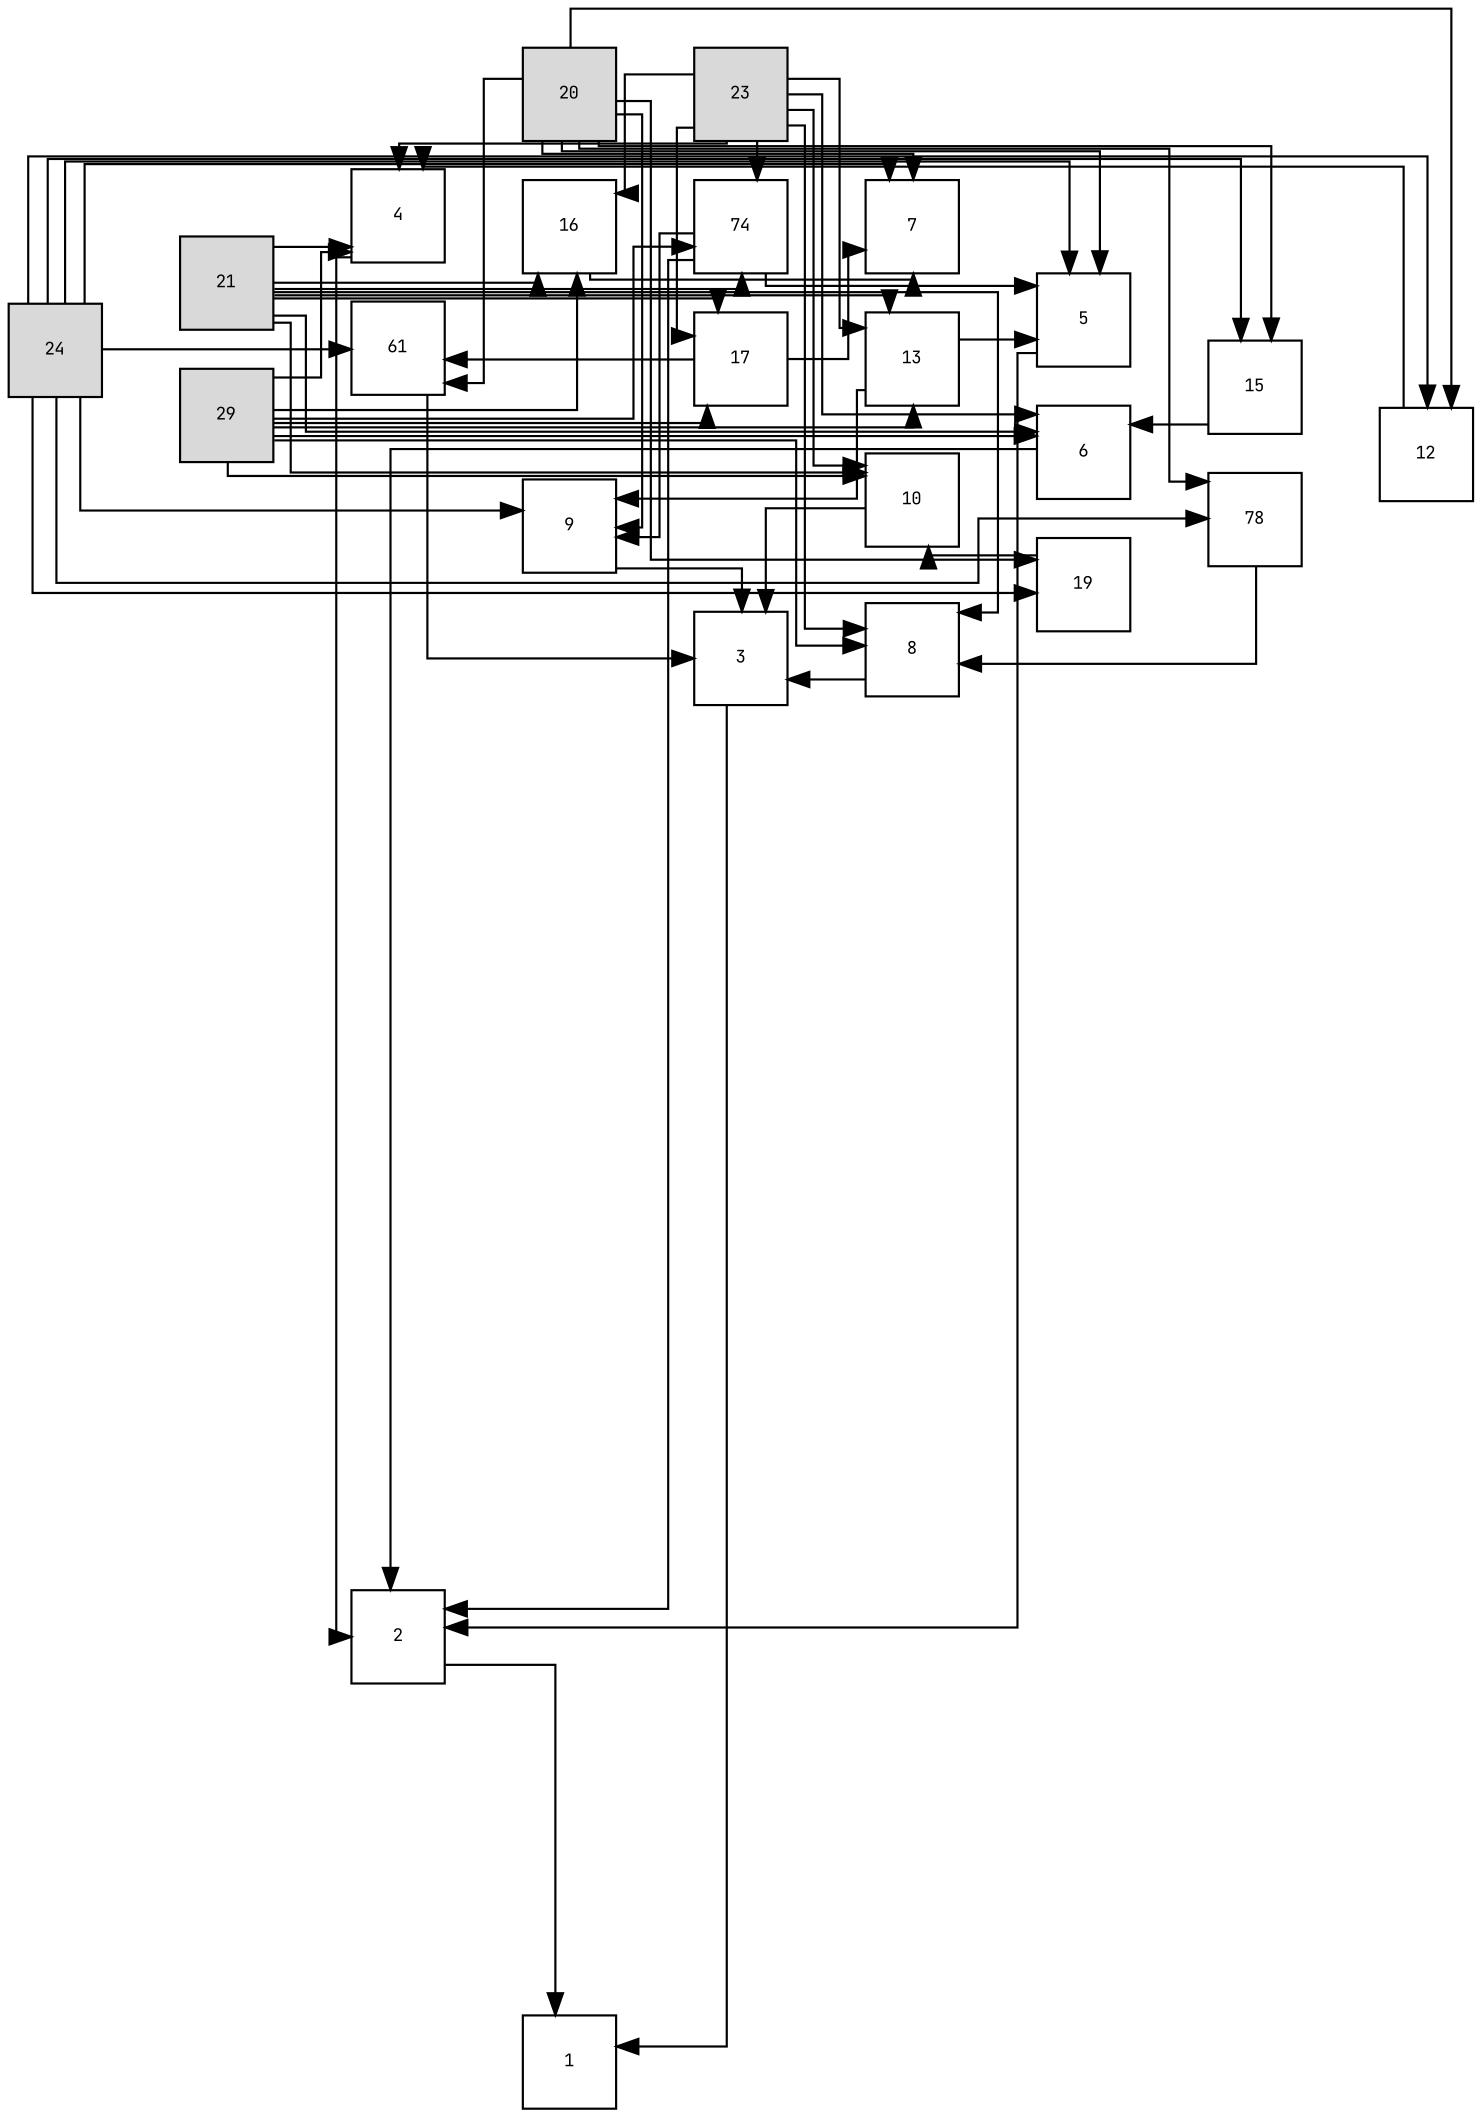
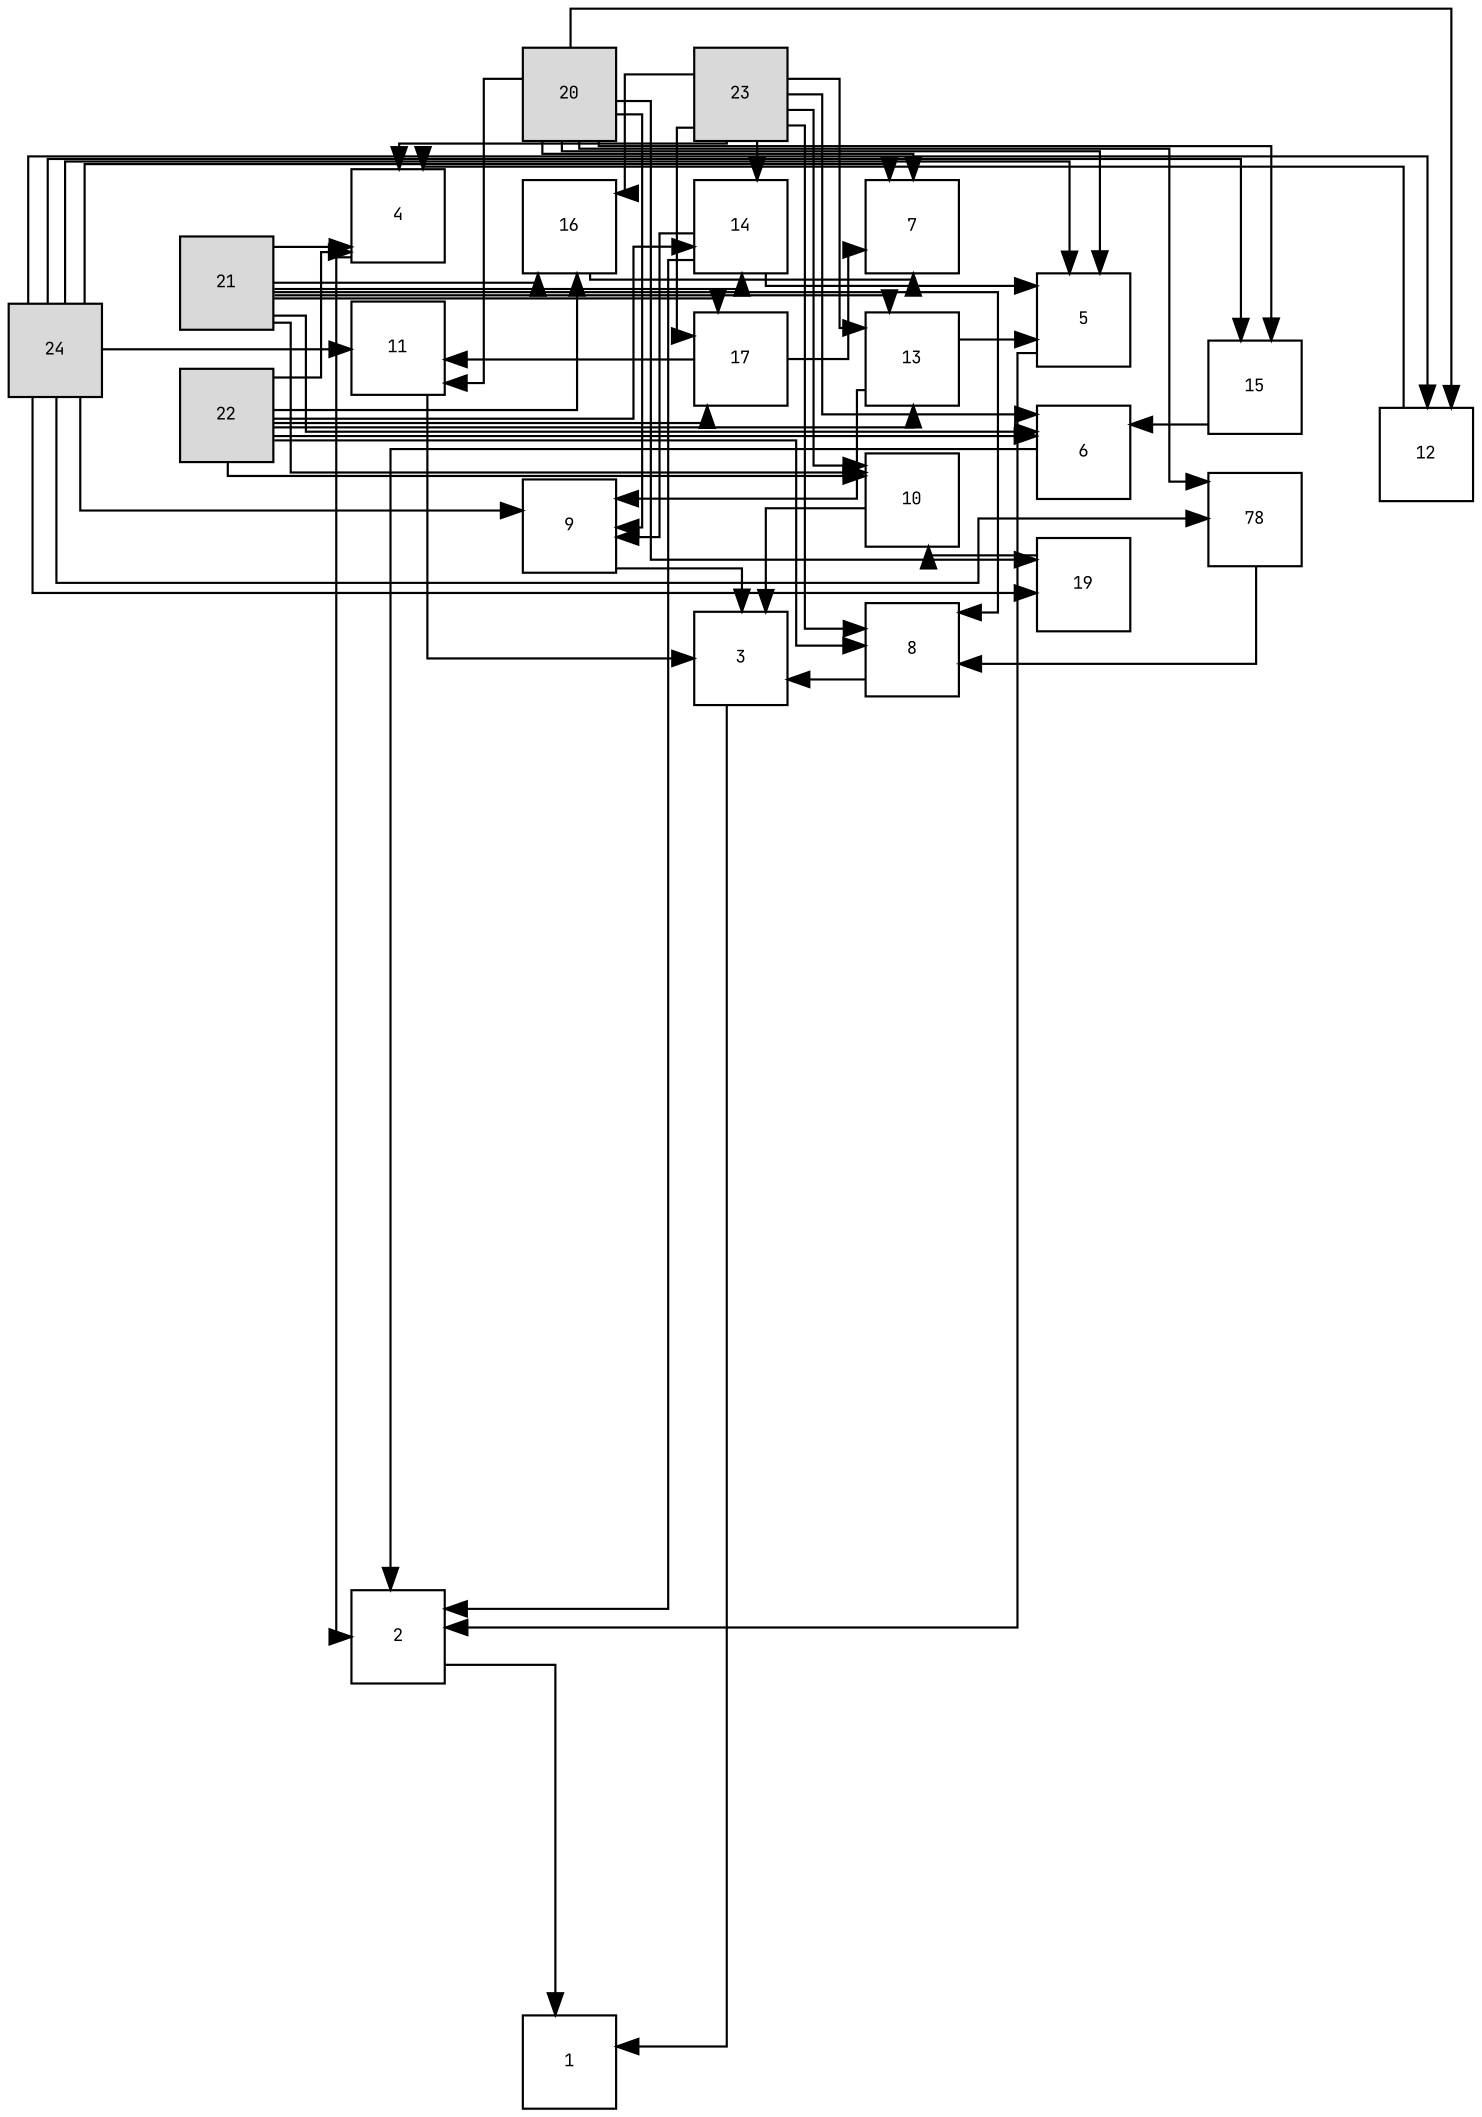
node "74": label "74" -> "14"
node "61": label "61" -> "11"
node "29": label "29" -> "22"
